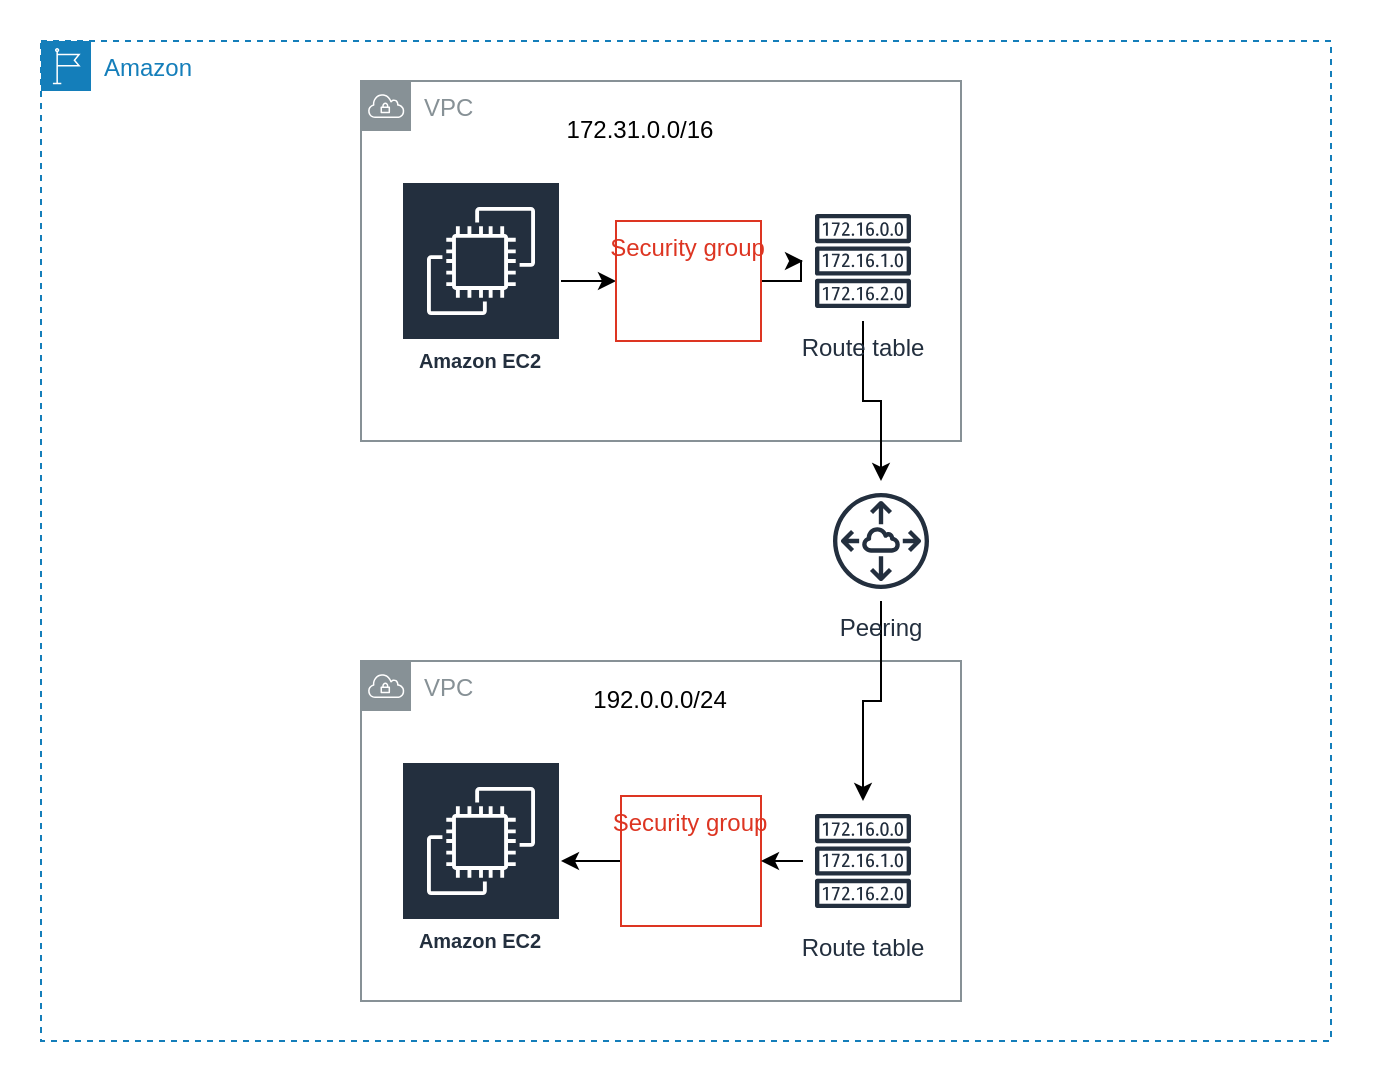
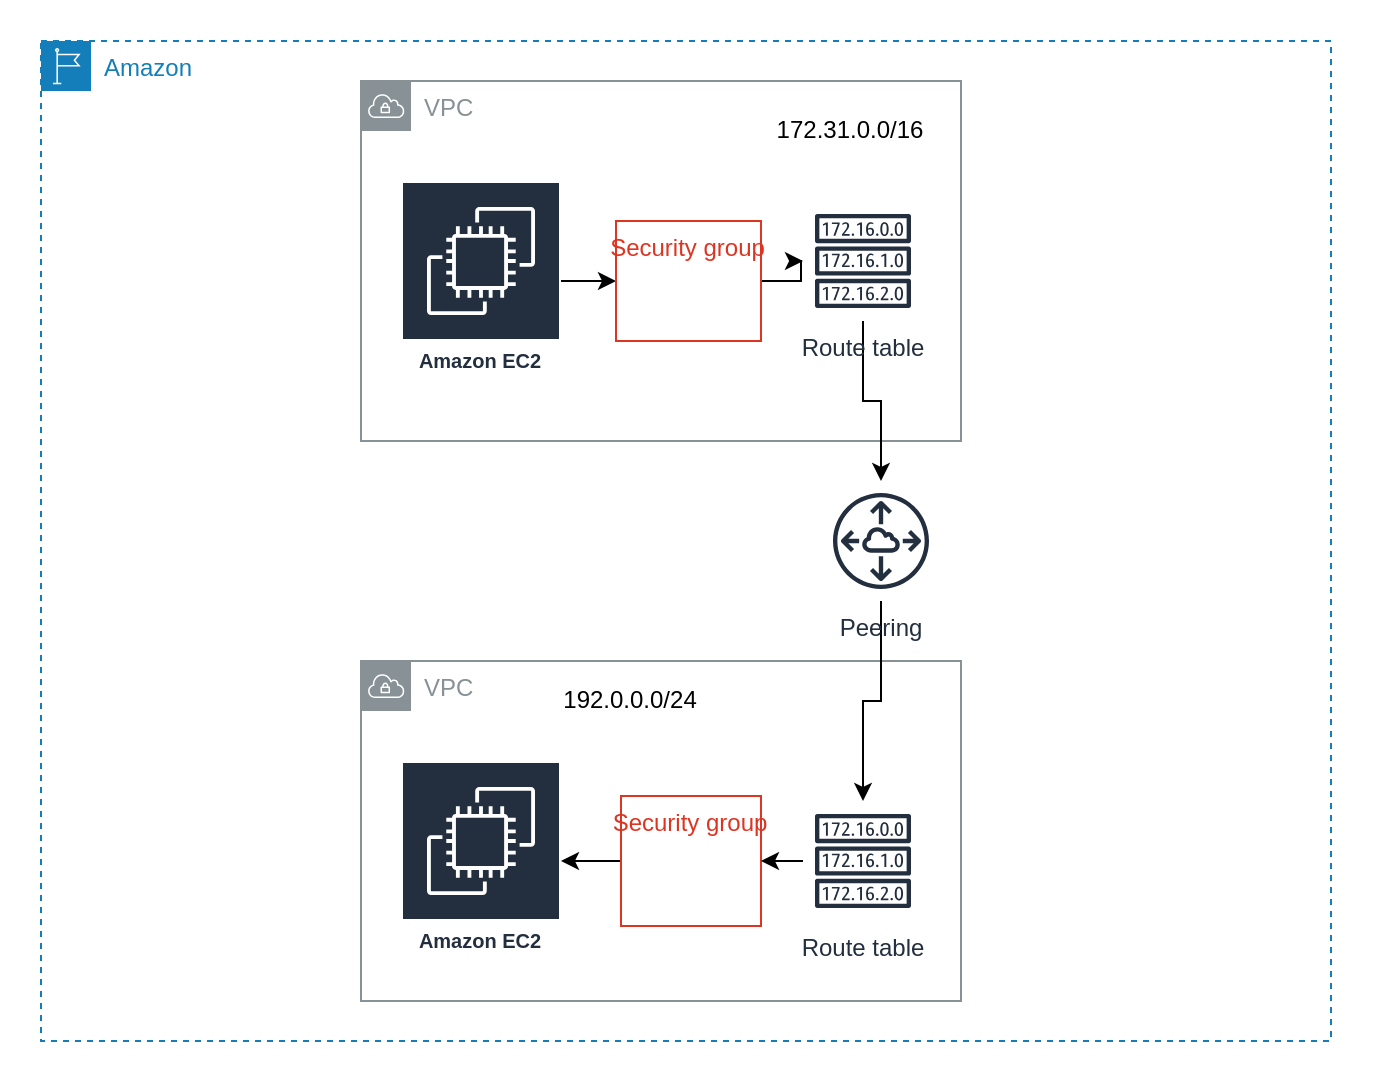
node "172.31.0.0/16": moved (641, 131) -> (851, 131)
node "192.0.0.0/24": moved (661, 701) -> (631, 701)
